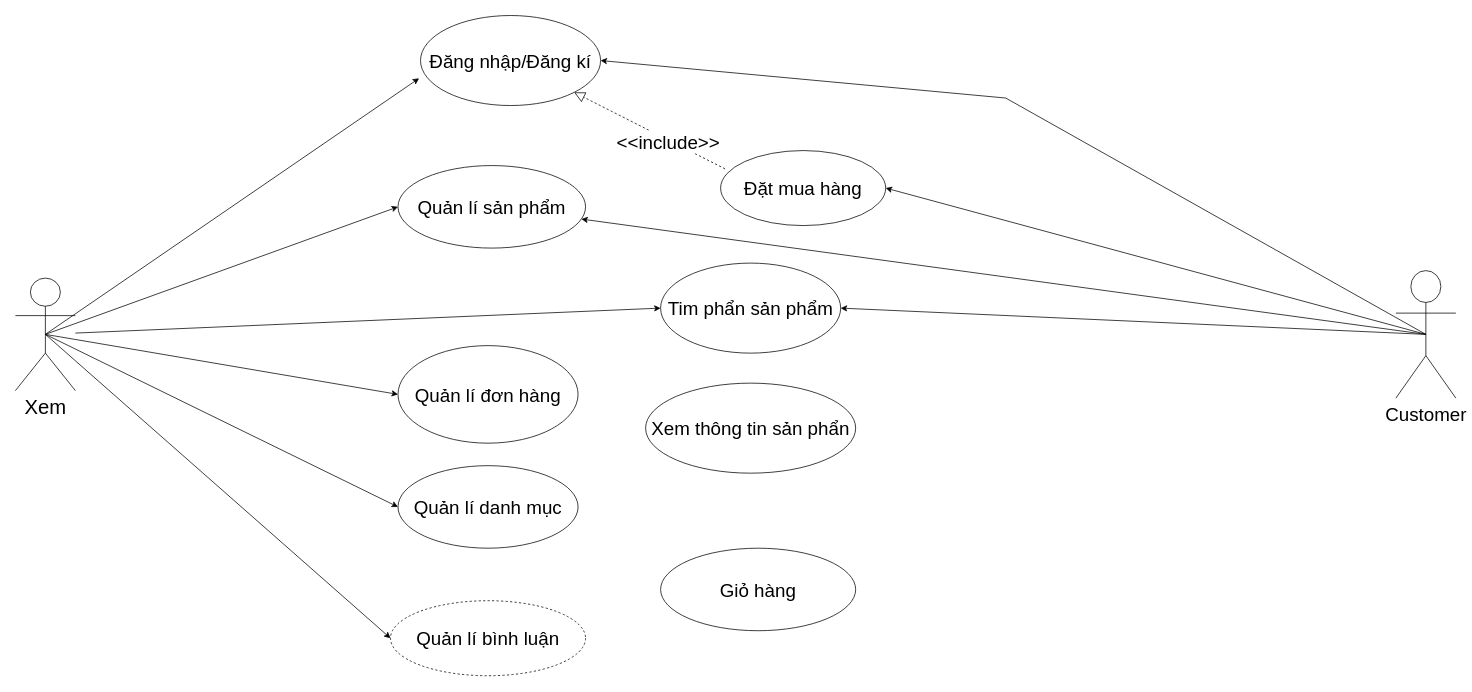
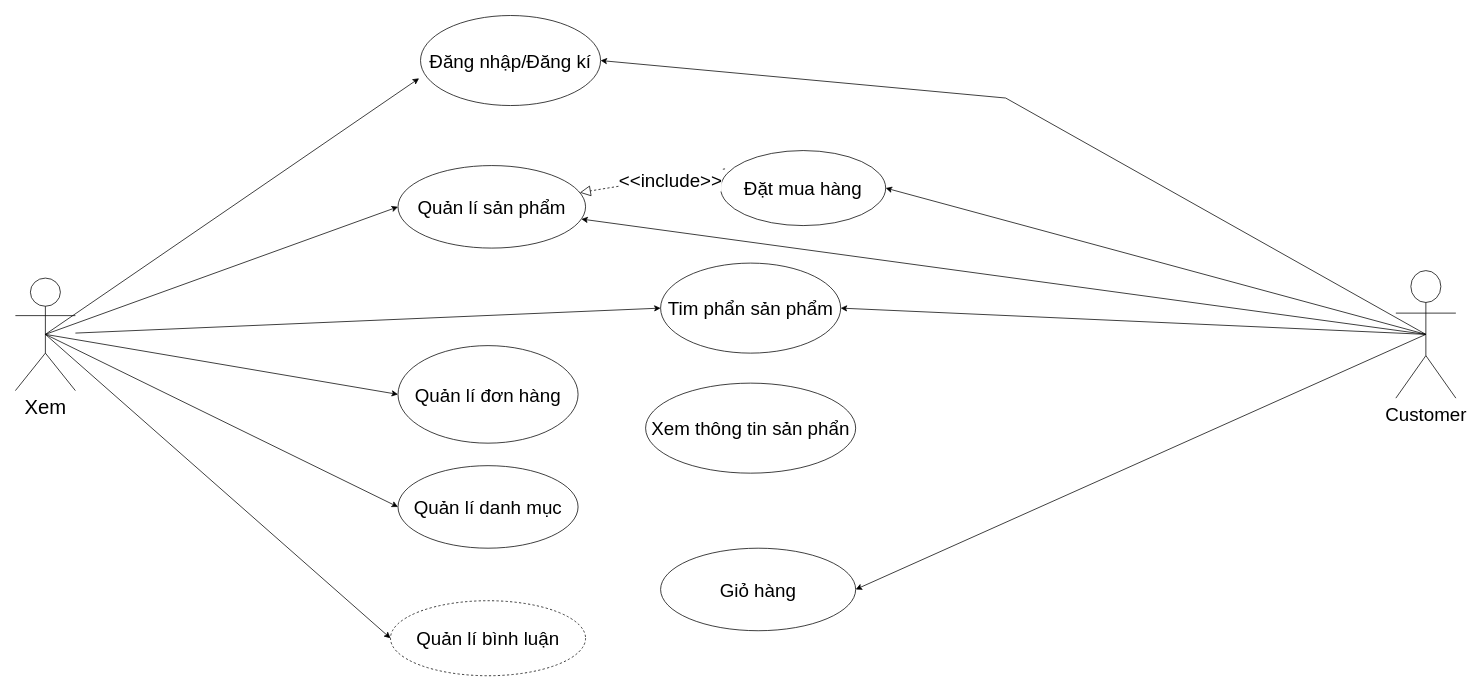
edge "Đặt mua hàng" -> "Đăng nhập/Đăng kí": now "Đặt mua hàng" -> "Quản lí sản phẩm"
edge "Customer" -> "Giỏ hàng": added
